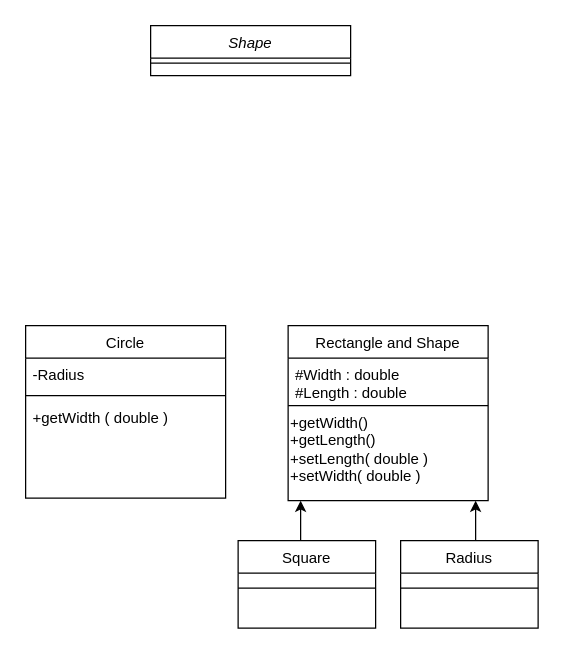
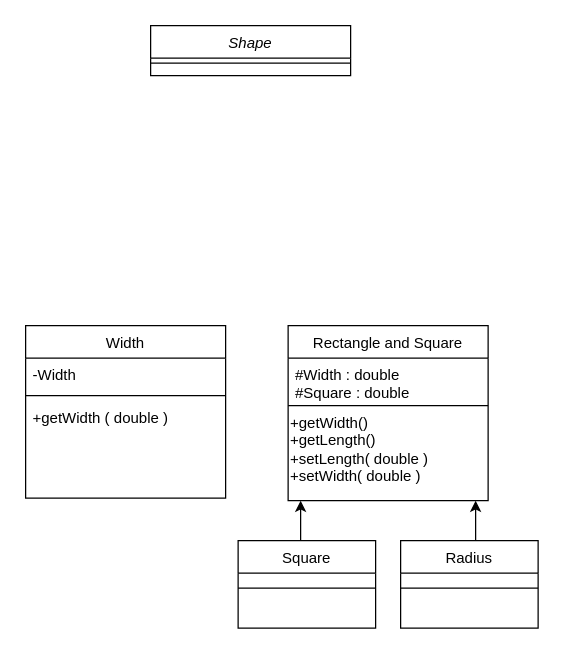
node "Circle": label "Circle" -> "Width"
node "Rectangle and Shape": label "Rectangle and Shape" -> "Rectangle and Square"
node "-Radius": label "-Radius" -> "-Width"
node "#Width : double #Length : double": label "#Width : double #Length : double" -> "#Width : double #Square : double"
